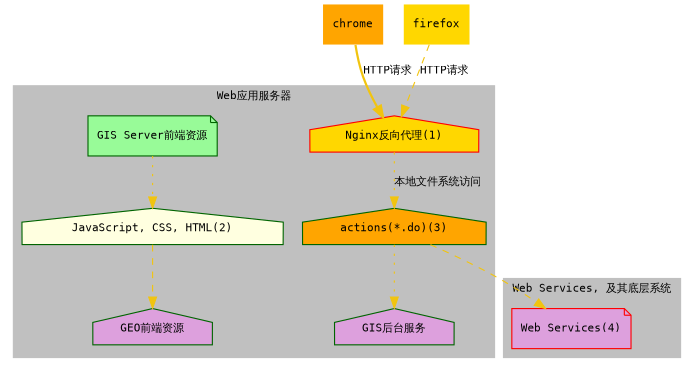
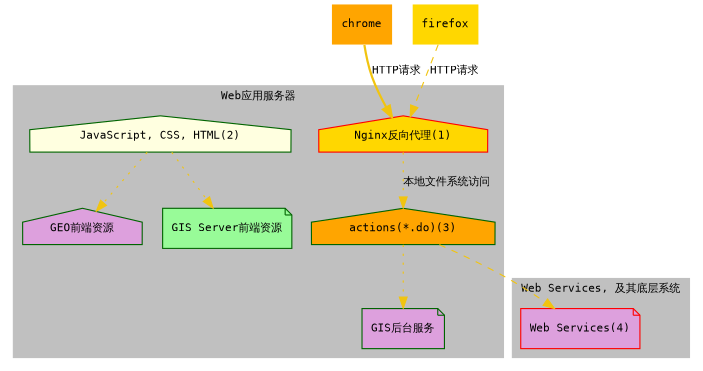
edge "GIS Server前端资源" -> "JavaScript, CSS, HTML(2)": reversed
edge "JavaScript, CSS, HTML(2)" -> "GEO前端资源": style dashed -> dotted
node "GIS后台服务": shape house -> note
